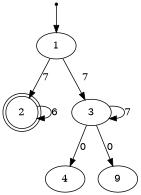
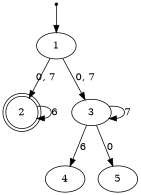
edge "1" -> "2": label "7" -> "0, 7"
edge "1" -> "3": label "7" -> "0, 7"
edge "3" -> "4": label "0" -> "6"
node "9": label "9" -> "5"
